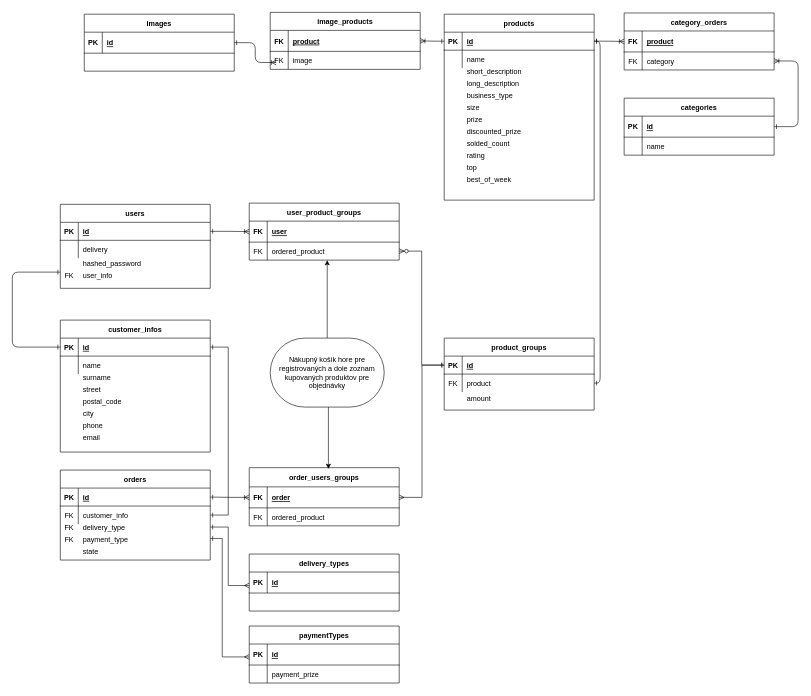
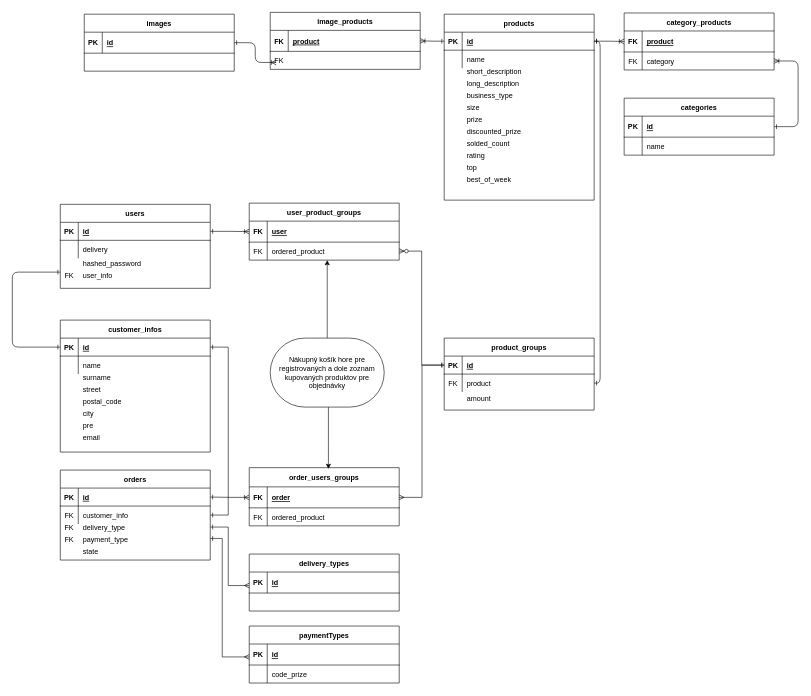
node "category_orders": label "category_orders" -> "category_products"
node "image": removed
node "phone": label "phone" -> "pre"
node "payment_prize": label "payment_prize" -> "code_prize"
